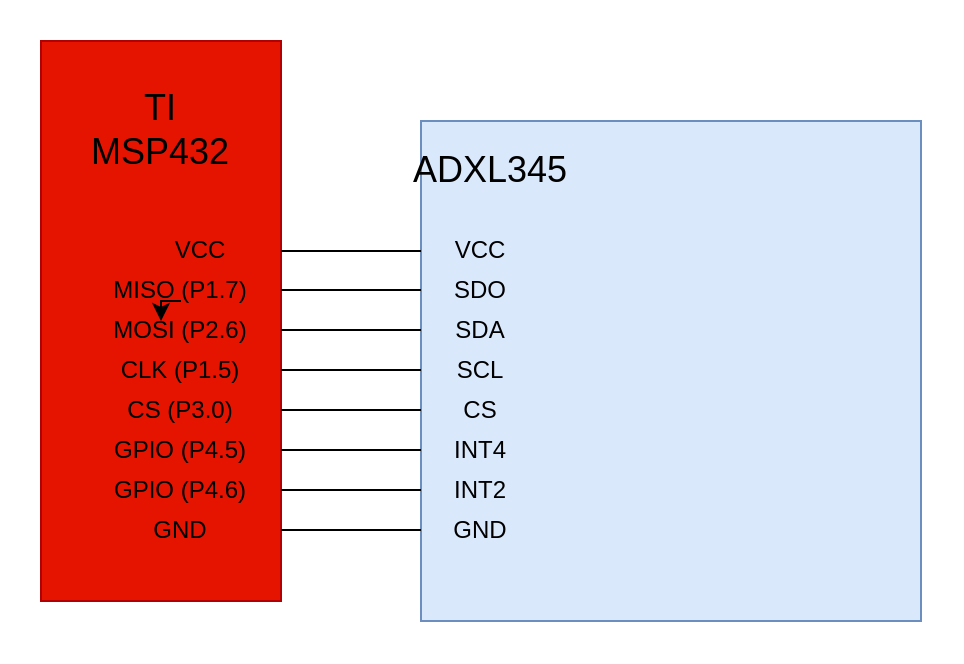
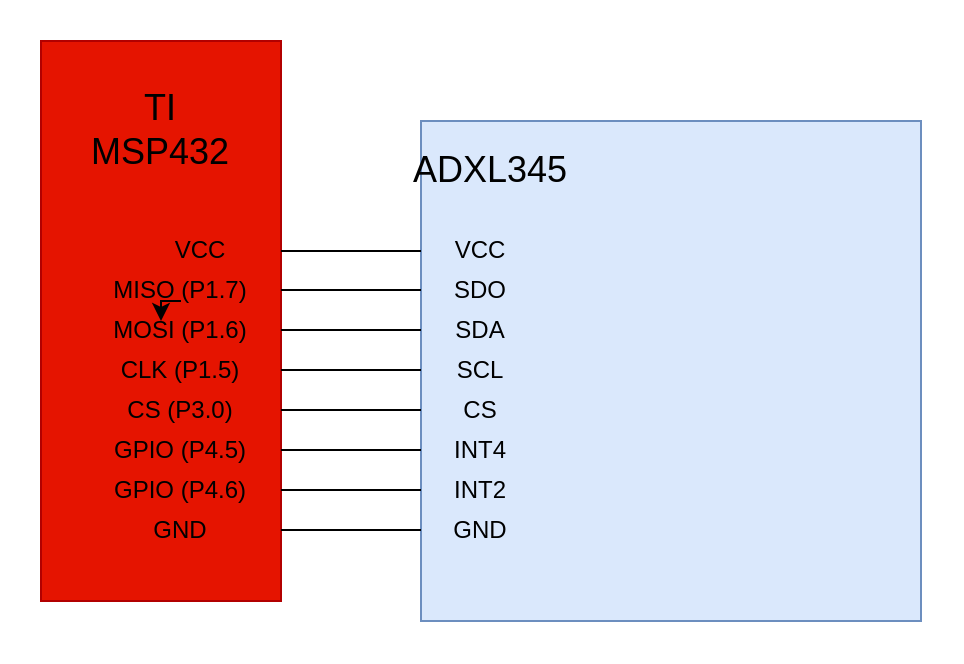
node "MOSI (P2.6)": label "MOSI (P2.6)" -> "MOSI (P1.6)"
